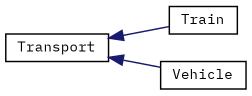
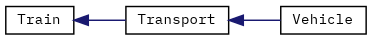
edge "Train" -> "Transport": reversed
